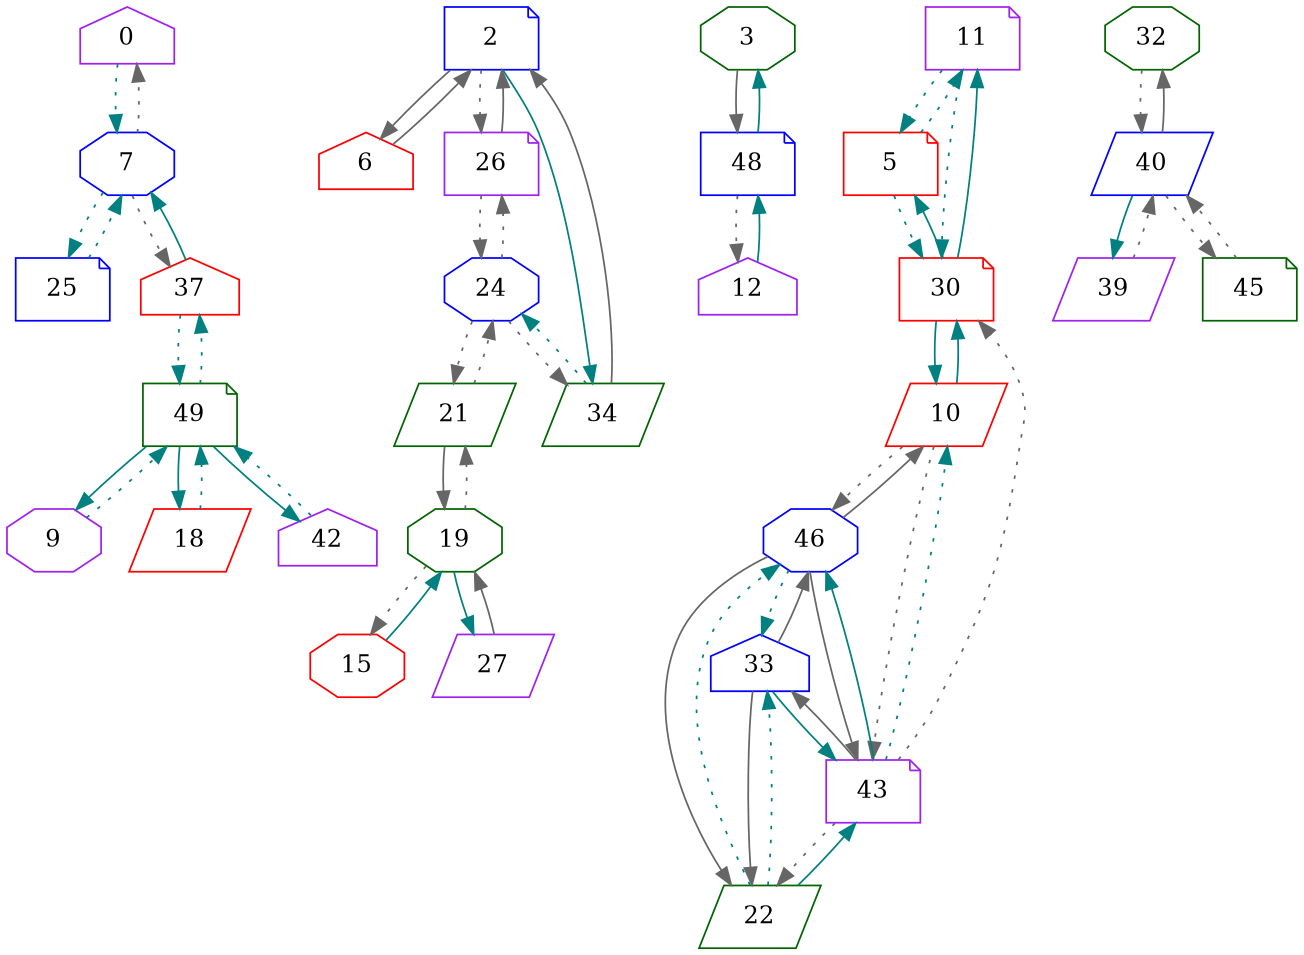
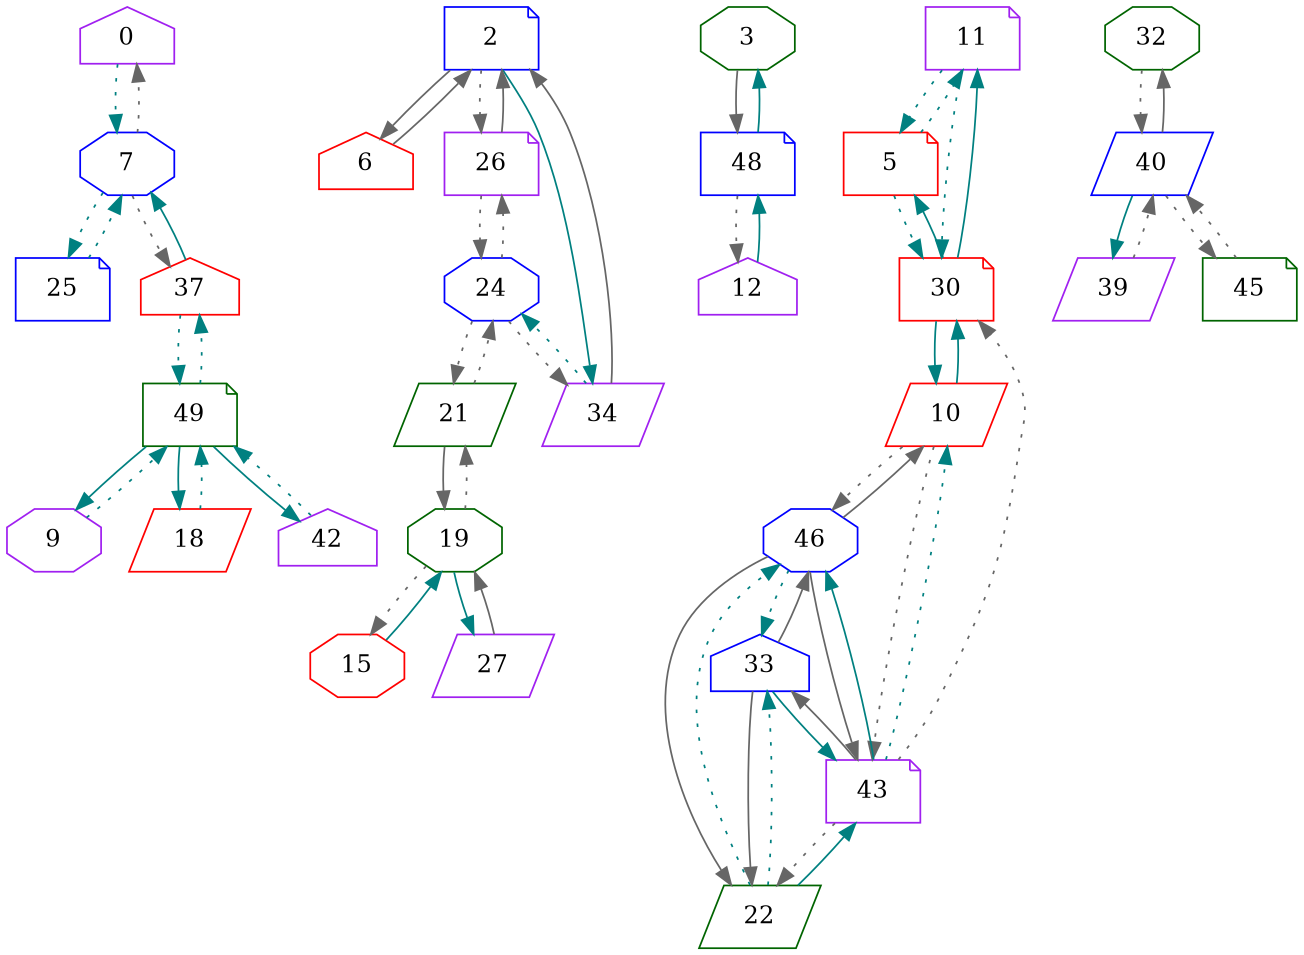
node "34": color darkgreen -> purple
